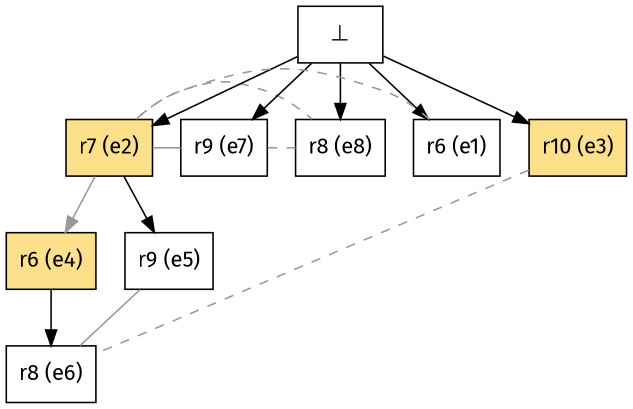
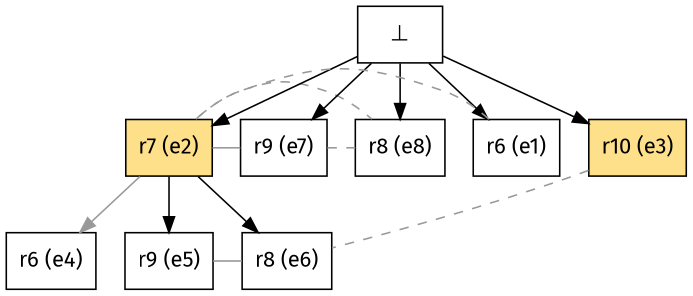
node "r6 (e4)": fillcolor #fee08b -> white
edge "r6 (e4)" -> "r8 (e6)": now "r7 (e2)" -> "r8 (e6)"
